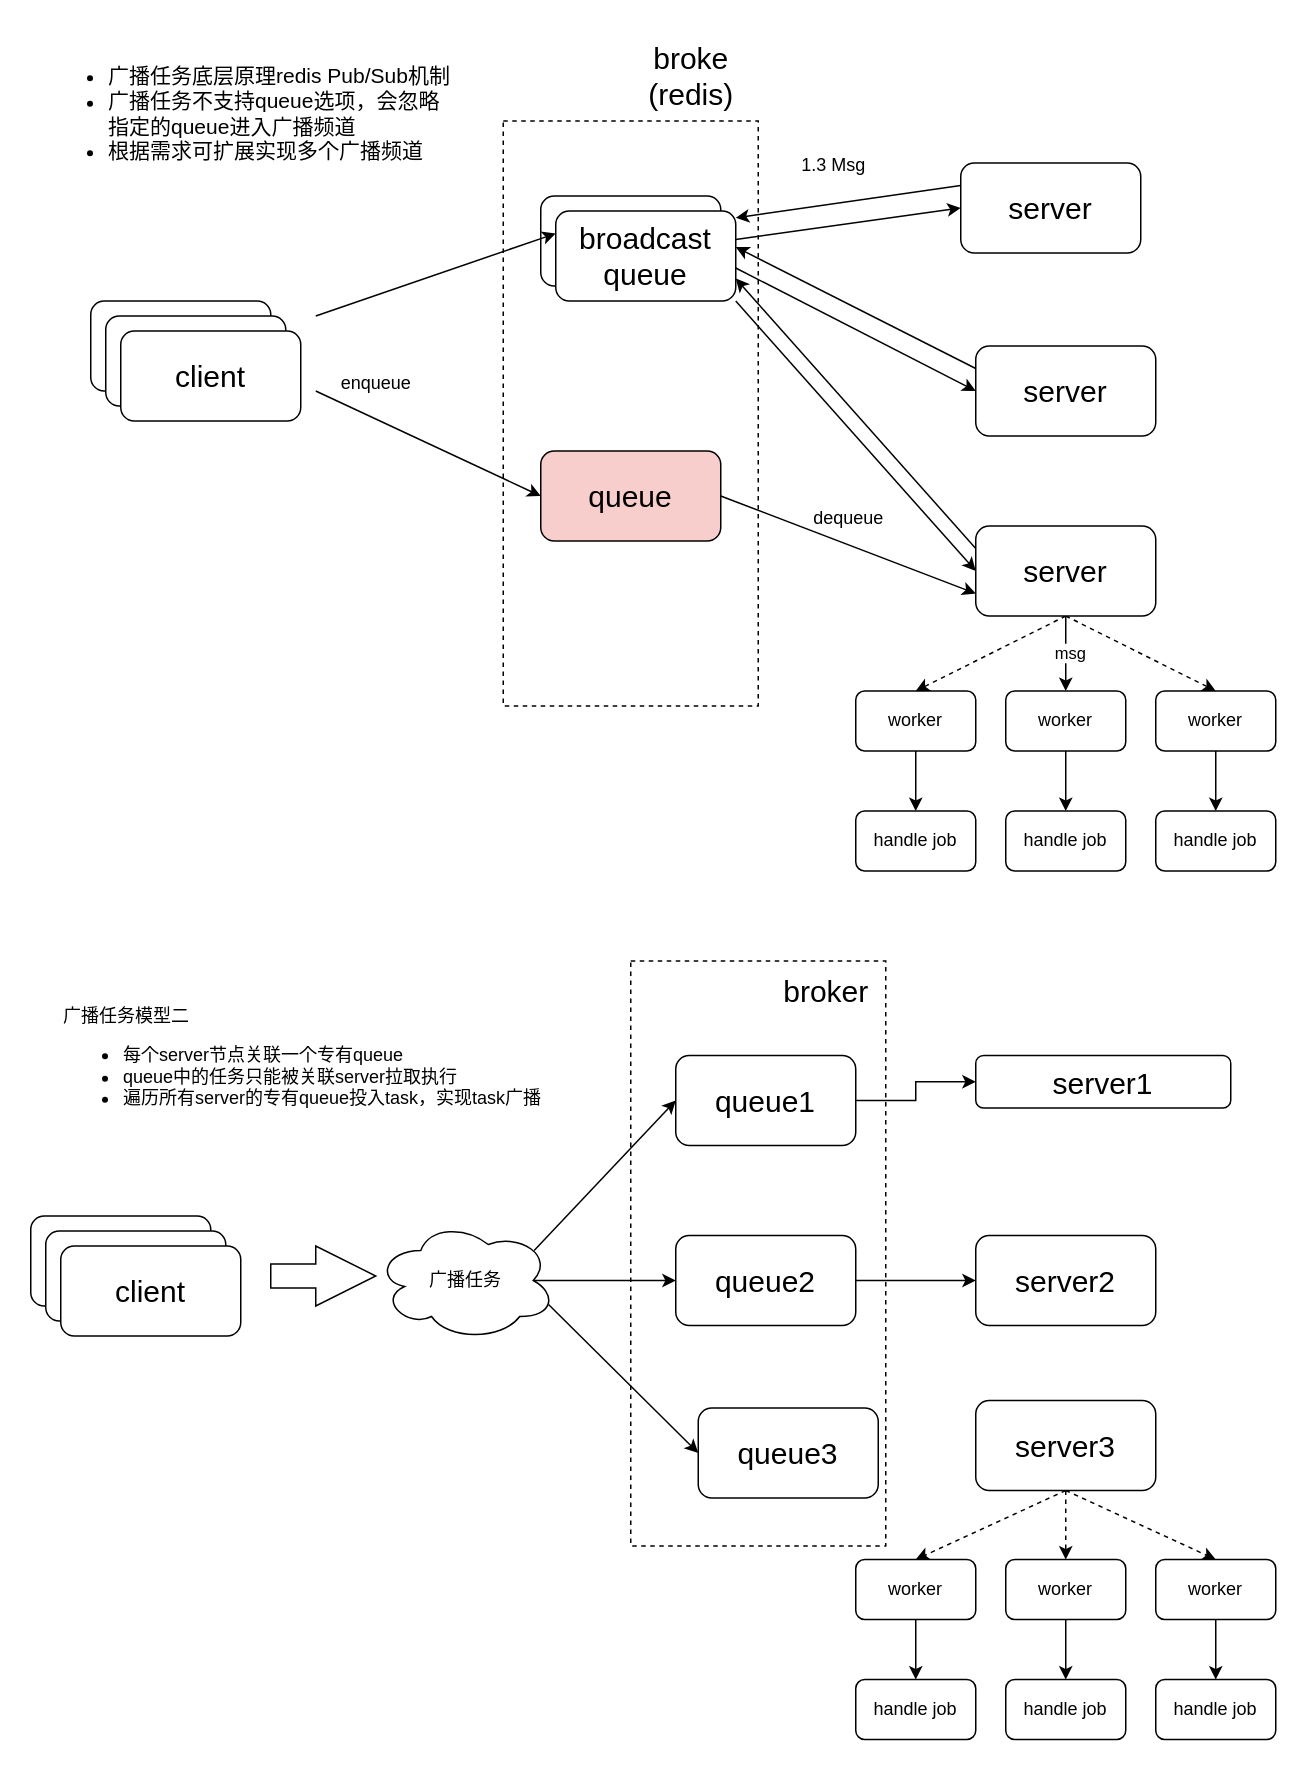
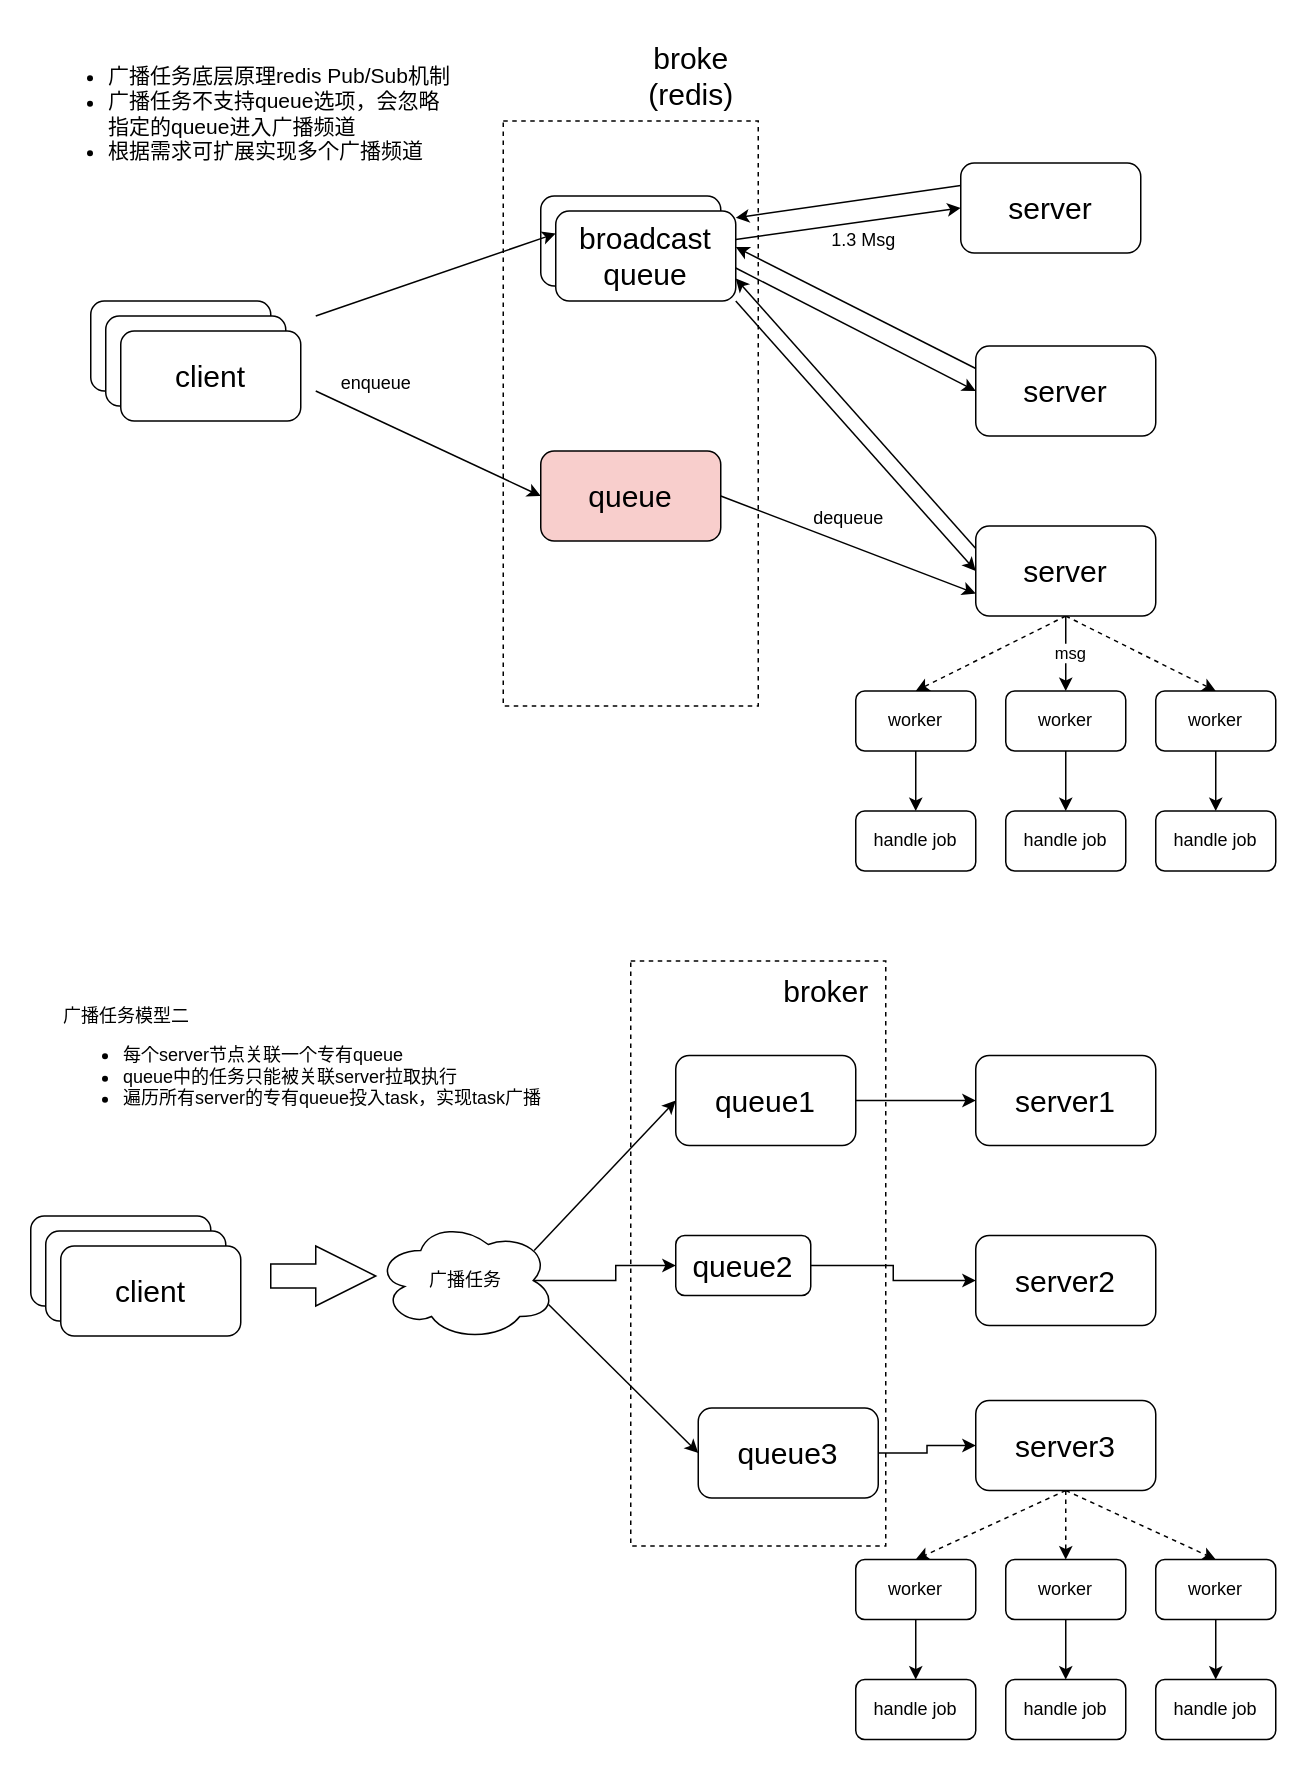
node "1.3 Msg": moved (833, 166) -> (863, 241)
node "server1": size 255x53 -> 180x90
node "queue2": size 180x90 -> 135x60
edge "queue3" -> "server3": added
